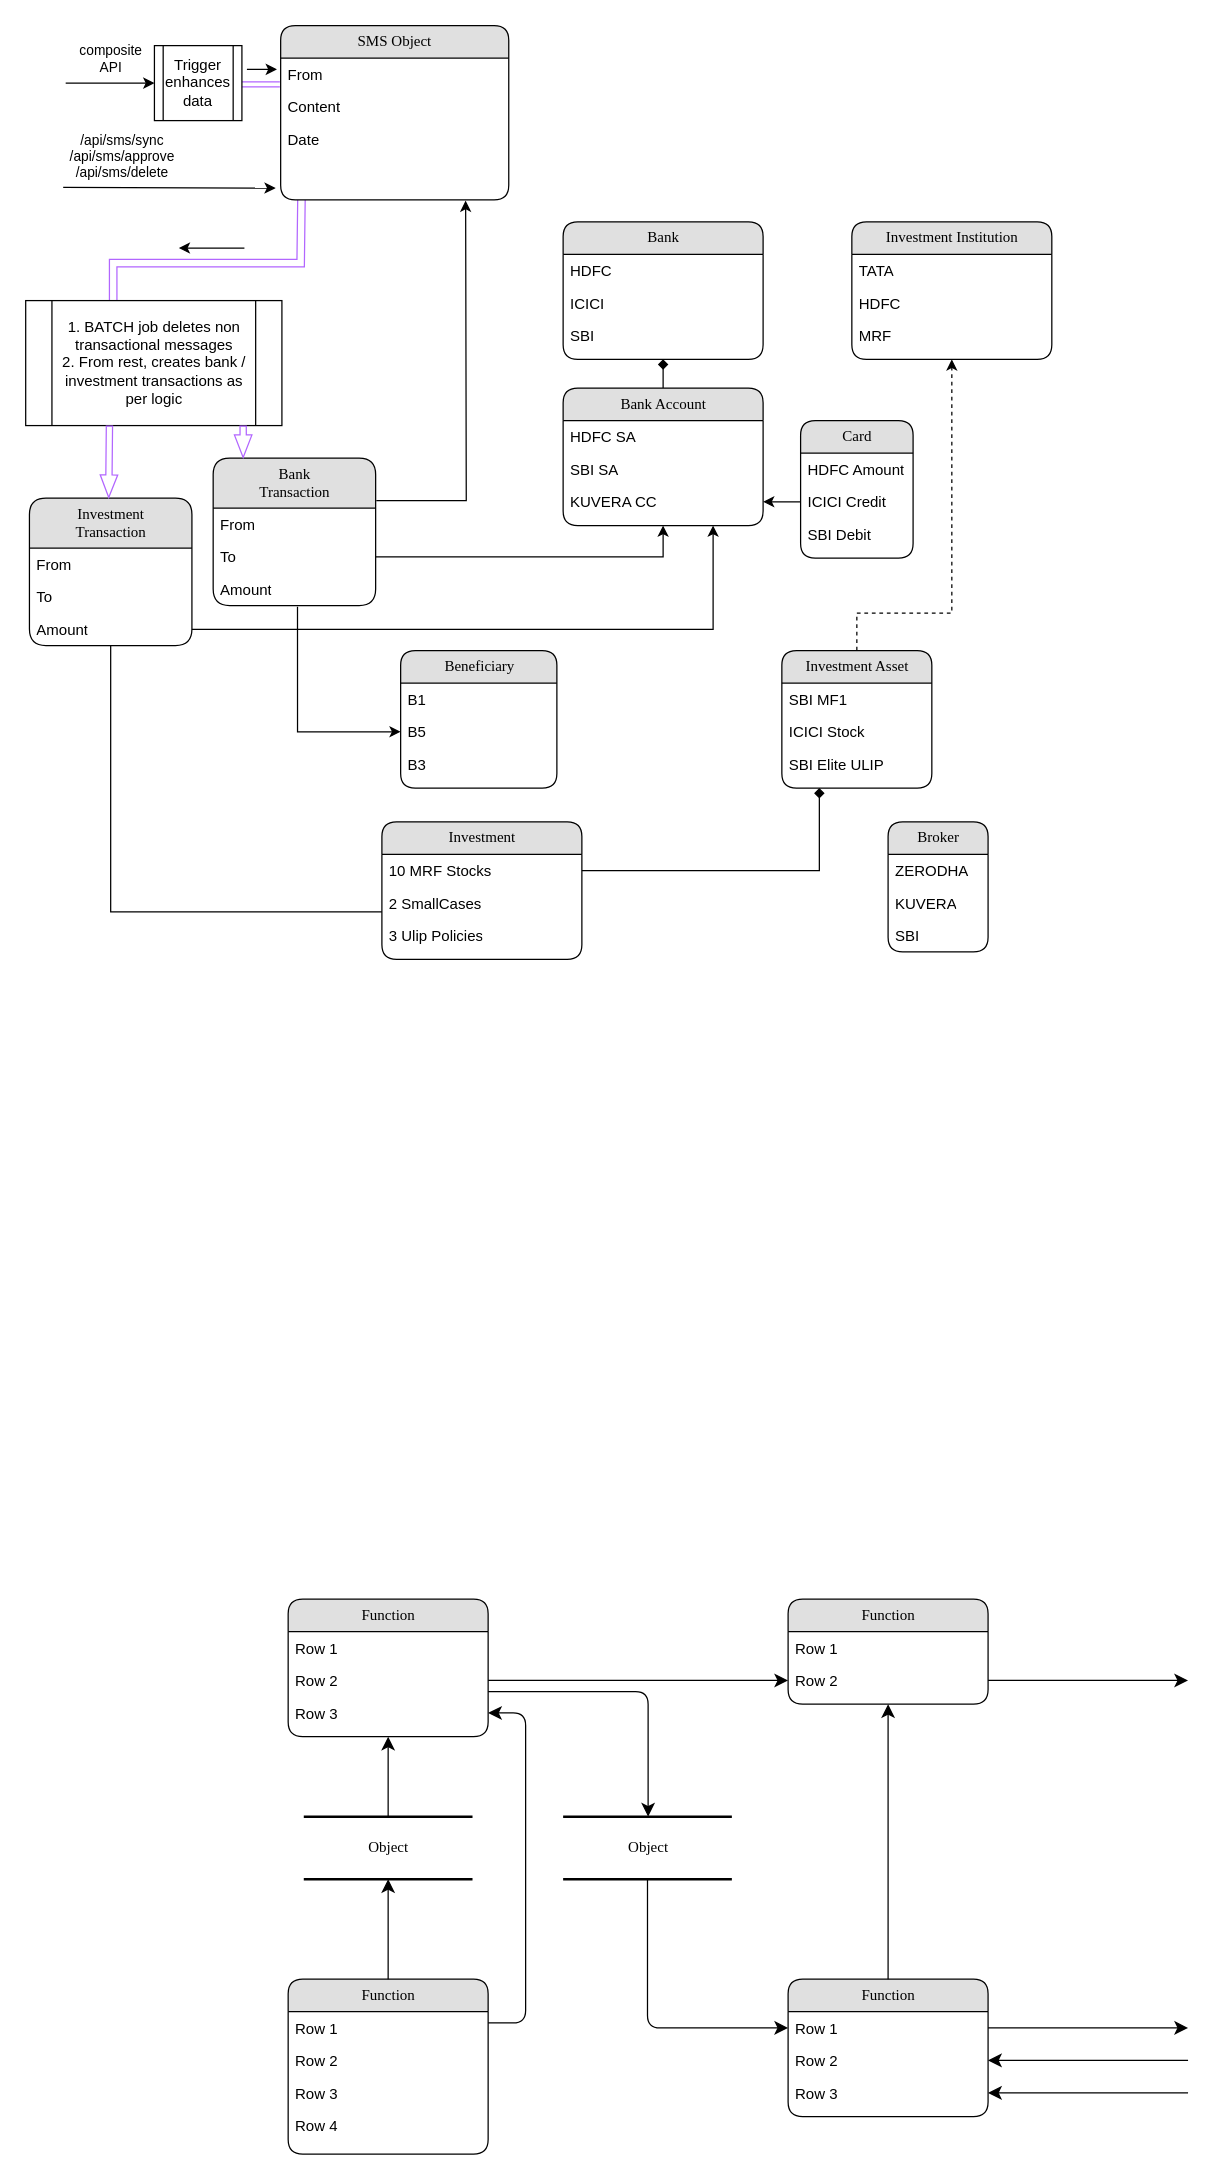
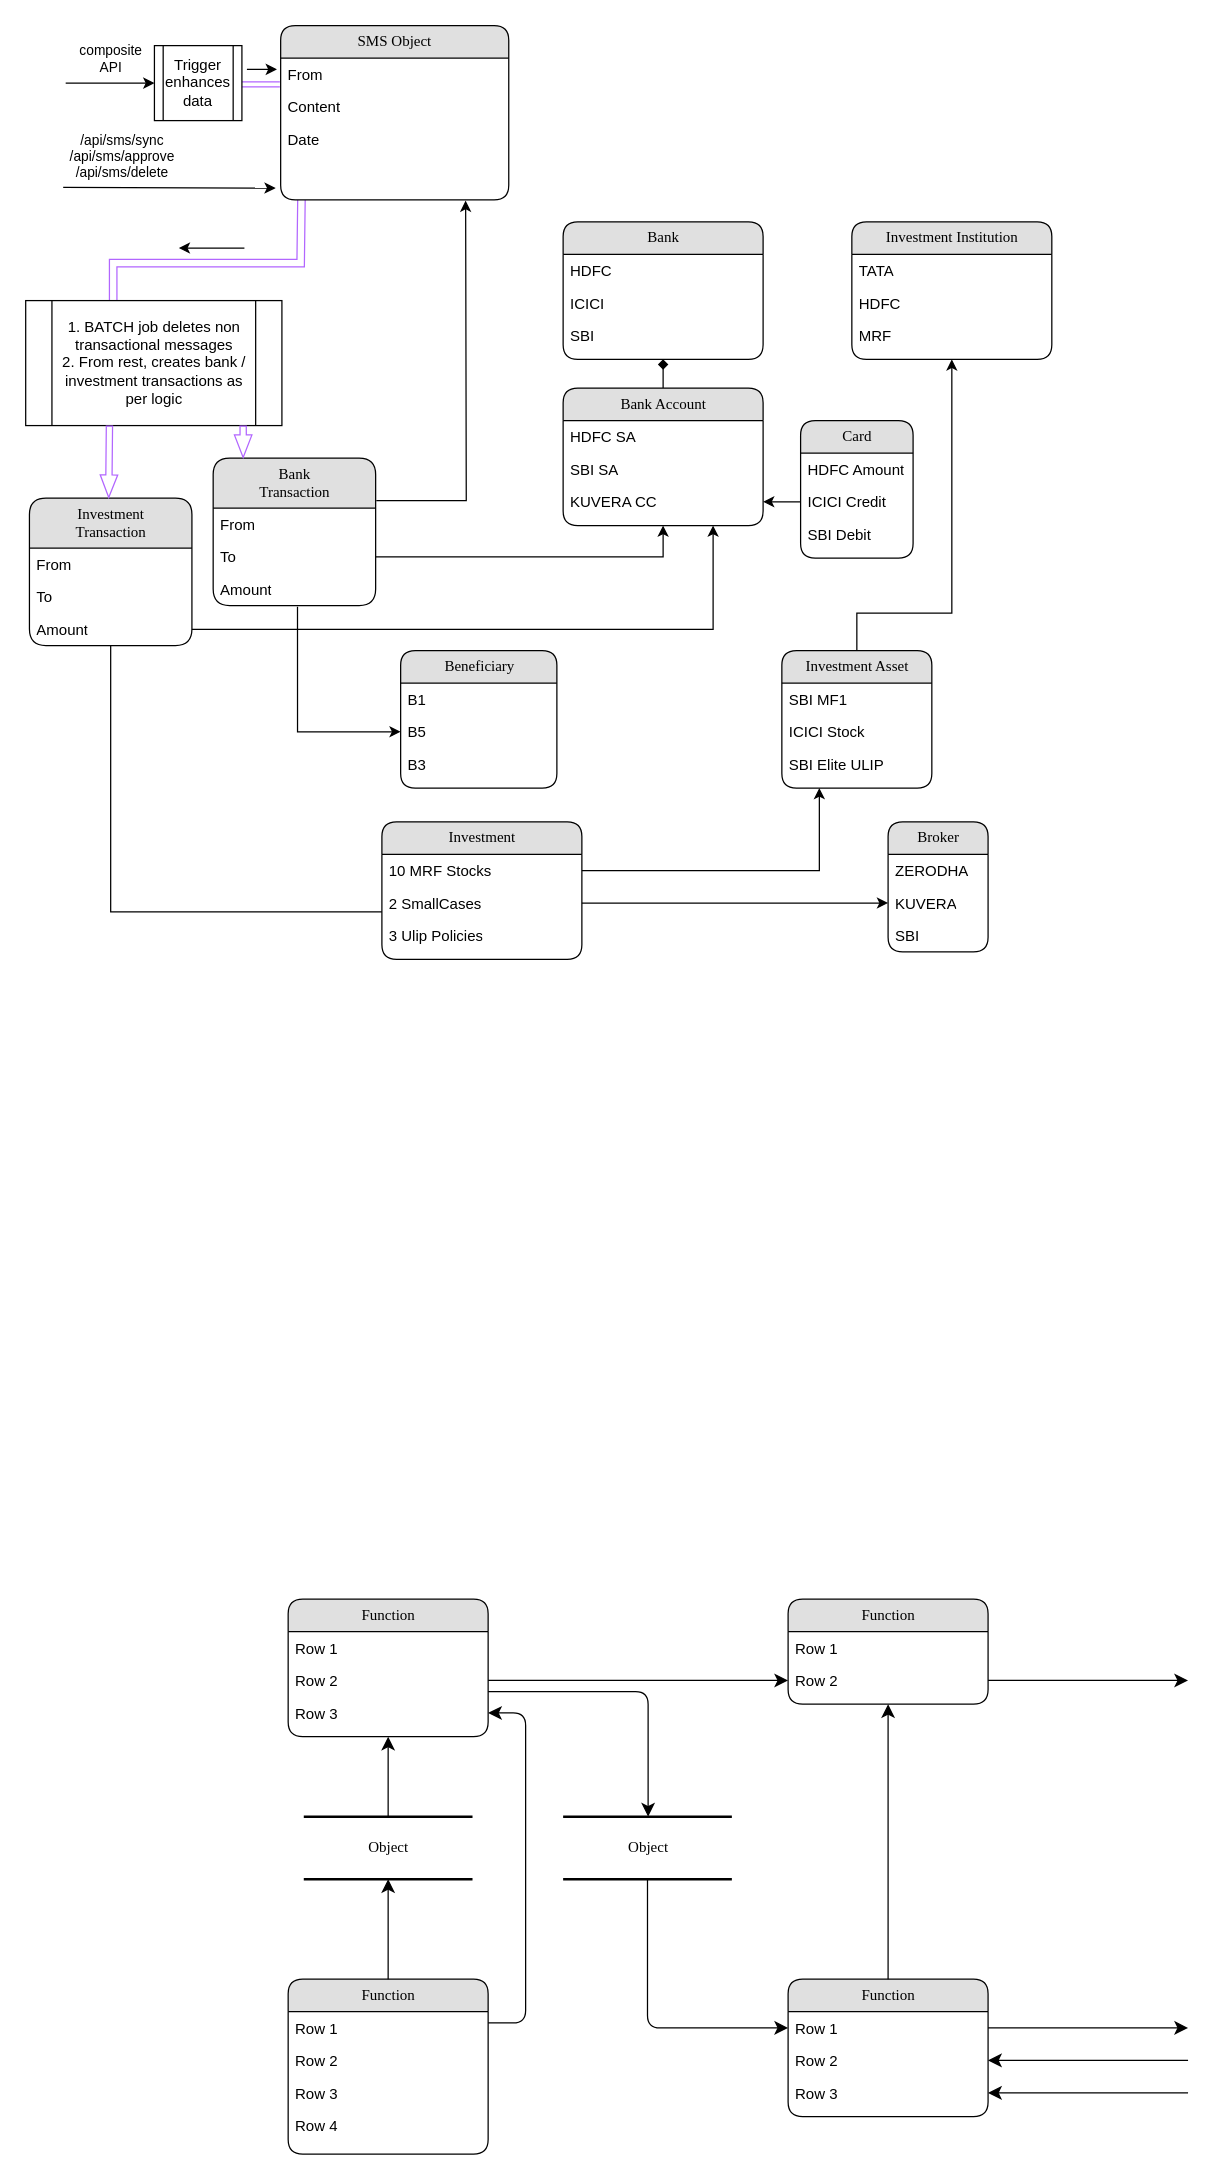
edge "Investment Asset" -> "Investment Institution": style dashed -> solid
edge "10 MRF Stocks" -> "Investment Asset": arrowhead diamond -> classic
edge "2 SmallCases" -> "KUVERA": added
